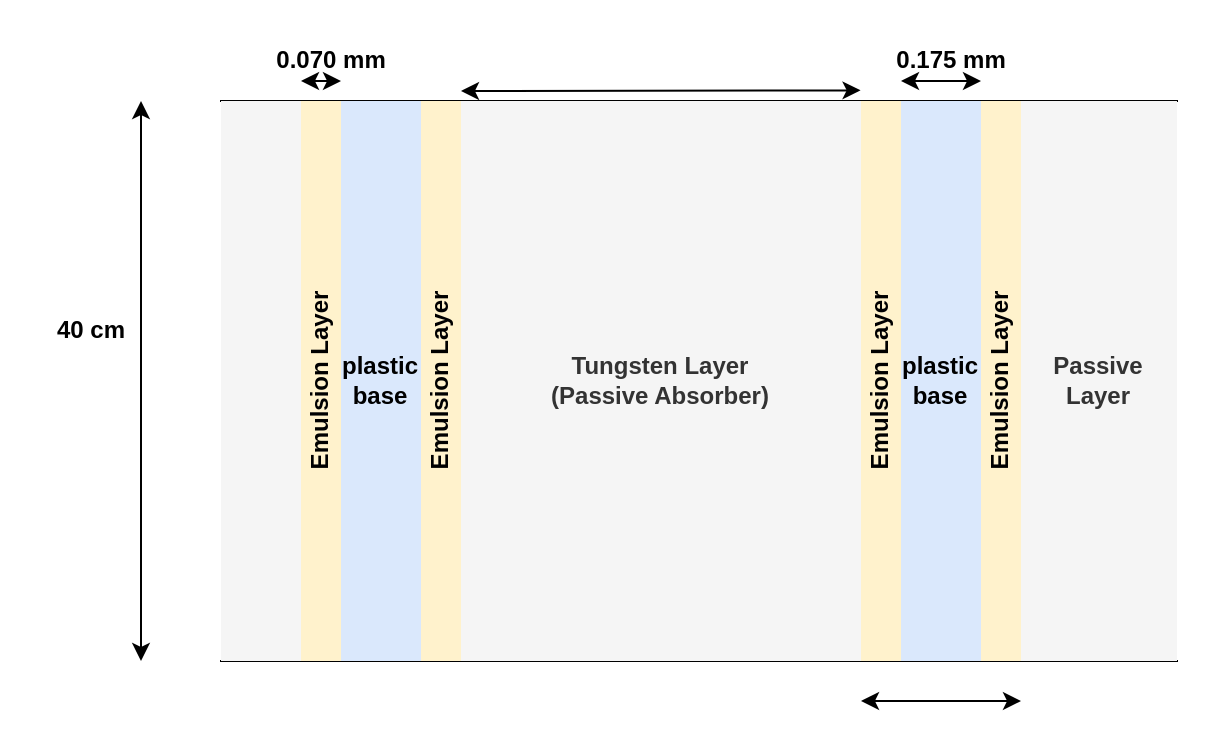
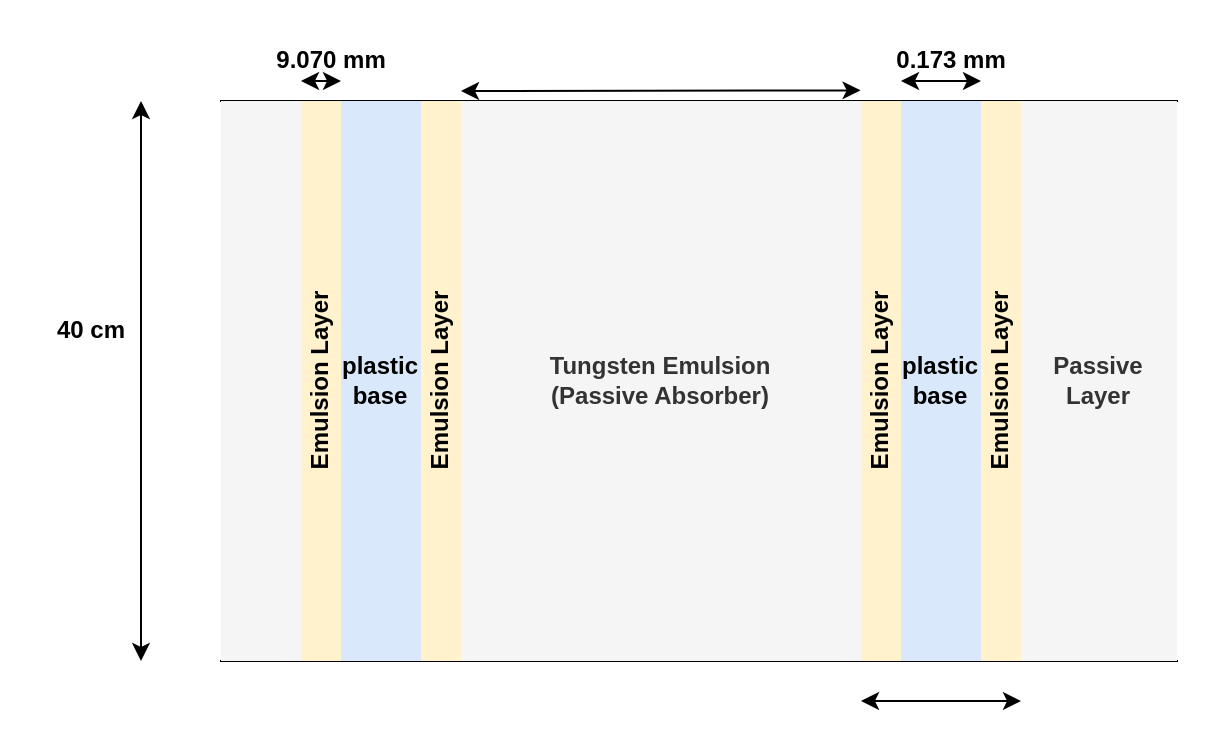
node "0.070 mm": label "0.070 mm" -> "9.070 mm"
node "0.175 mm": label "0.175 mm" -> "0.173 mm"
node "Tungsten Layer(Passive Absorber)": label "Tungsten Layer(Passive Absorber)" -> "Tungsten Emulsion(Passive Absorber)"
